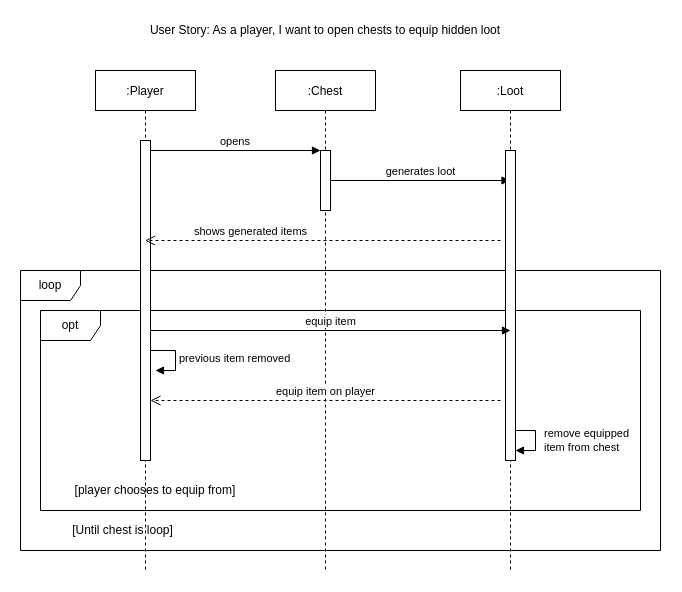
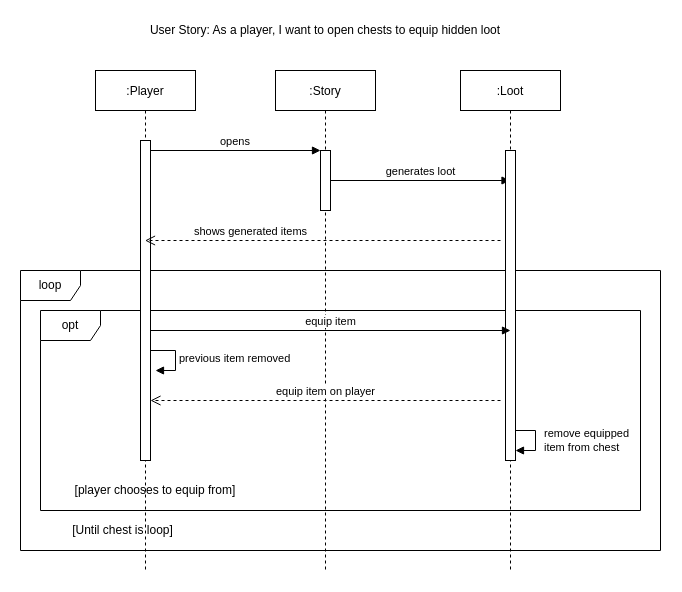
node ":Chest": label ":Chest" -> ":Story"
